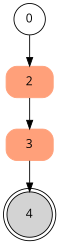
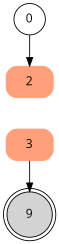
edge "2" -> "3": removed
node "4": label "4" -> "9"
